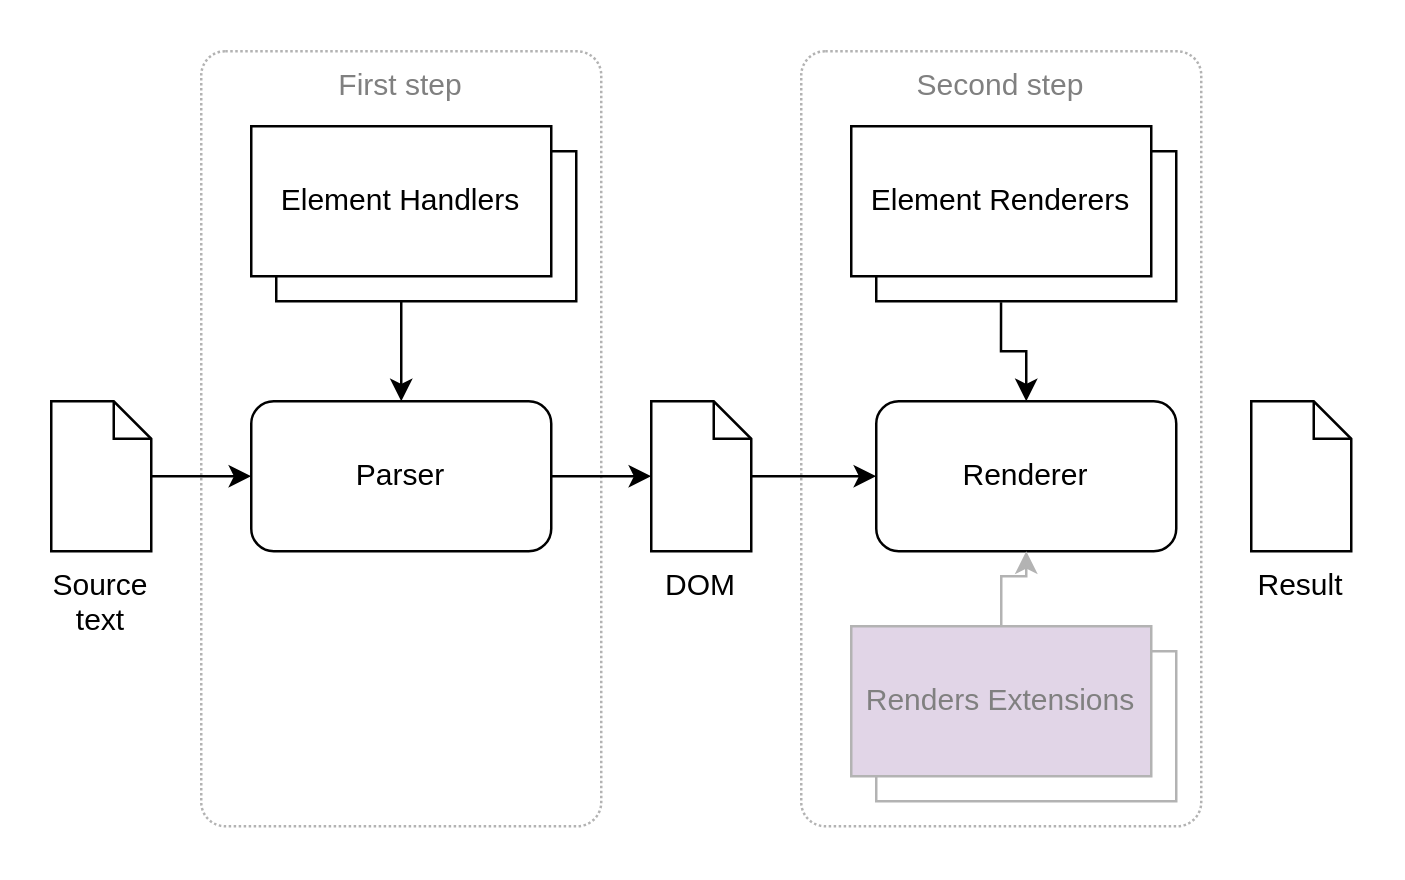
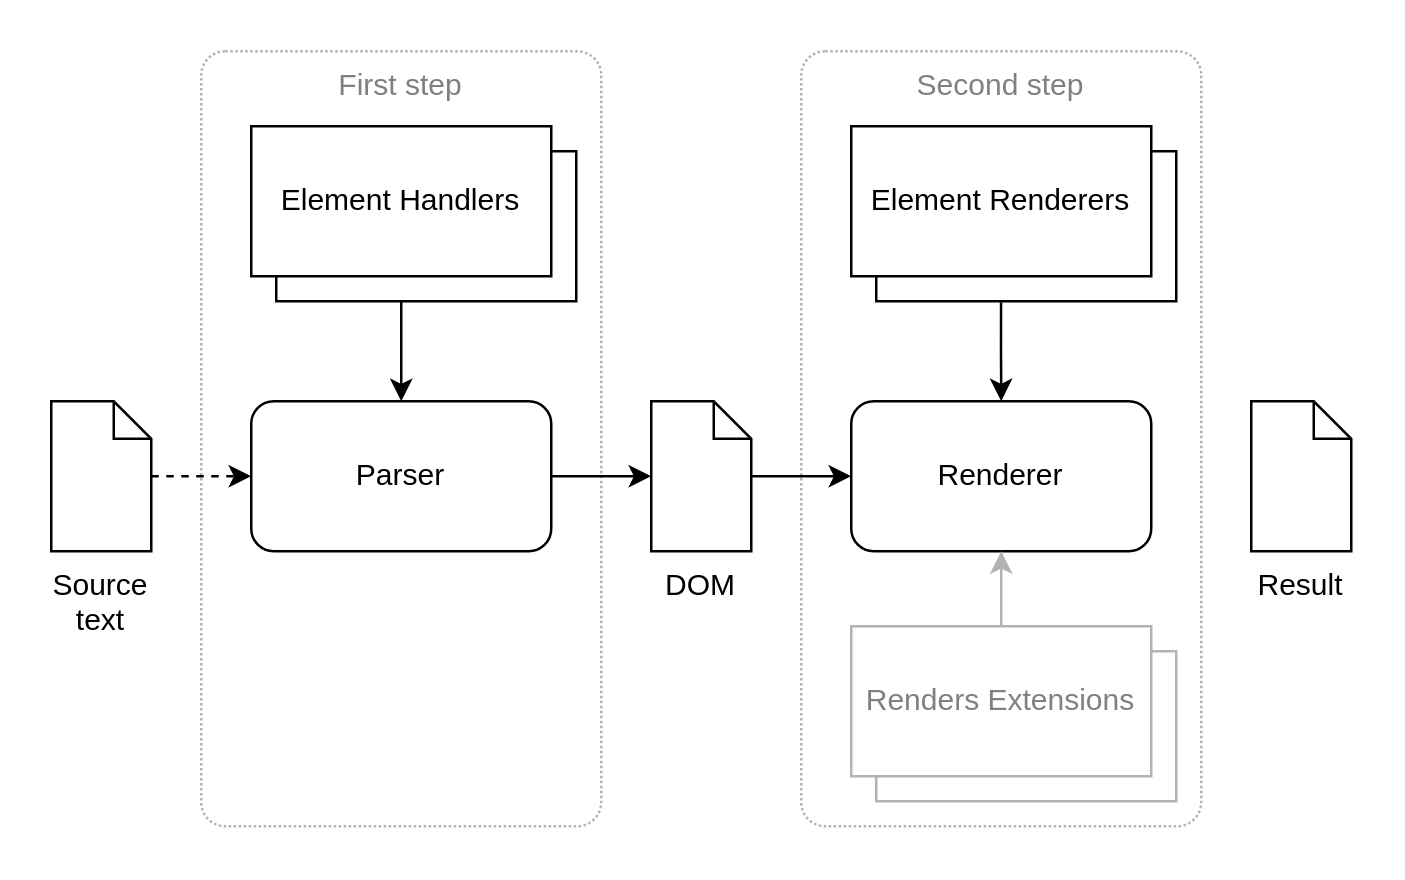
edge "Source text" -> "Parser": style solid -> dashed
node "Renderer": moved (1026, 476) -> (1001, 476)
node "Renders Extensions": fillcolor #e1d5e7 -> #ffffff
